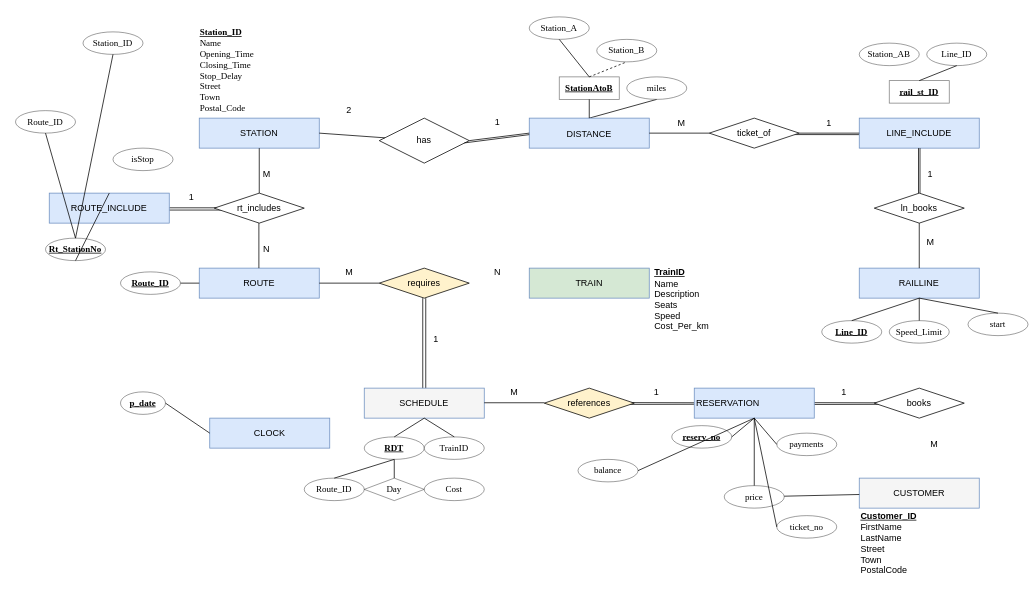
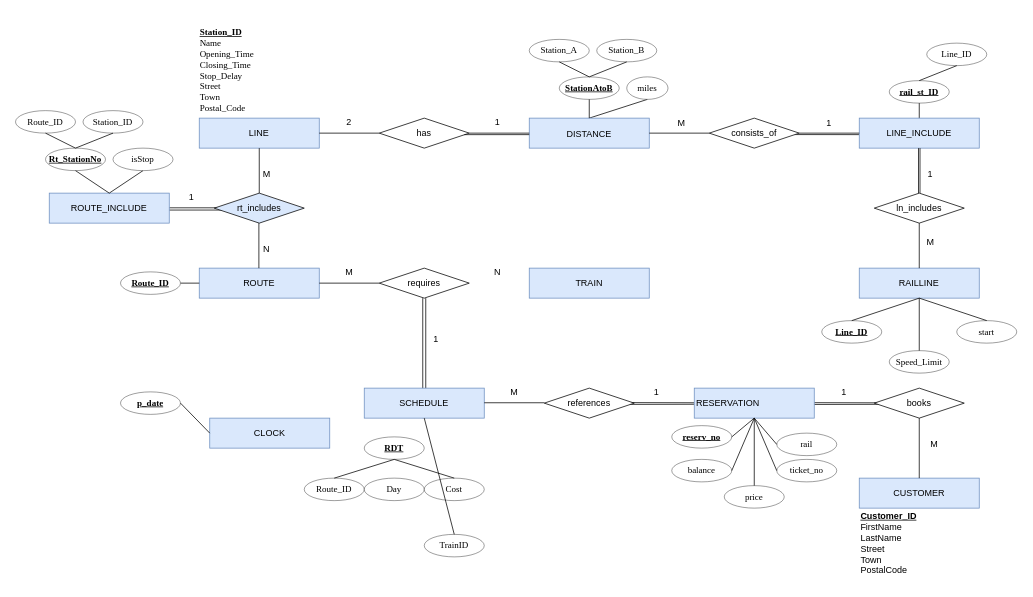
node "Station_A": moved (559, 28) -> (559, 51)
node "Station_ID": moved (113, 43) -> (113, 122)
node "Station_AB": removed
edge "Station_B" -- "StationAtoB": style dashed -> solid
node "StationAtoB": shape rectangle -> ellipse
node "miles": size 60x23 -> 41x23
node "rail_st_ID": shape rectangle -> ellipse
edge "rail_st_ID" -- "LINE_INCLUDE": added
node "2": moved (349, 111) -> (349, 122)
node "STATION": label "STATION" -> "LINE"
node "ticket_of": label "ticket_of" -> "consists_of"
node "has": size 90x45 -> 90x30
edge "isStop" -- "ROUTE_INCLUDE": added
node "rt_includes": fillcolor #ffffff -> #dae8fc
node "ln_books": label "ln_books" -> "ln_includes"
node "Rt_StationNo": moved (75, 249) -> (75, 159)
node "requires": fillcolor #fff2cc -> #ffffff
node "TRAIN": fillcolor #d5e8d4 -> #dae8fc
node "TrainID Name Description Seats Speed Cost_Per_km": removed
node "start": moved (998, 324) -> (987, 332)
node "Speed_Limit": moved (919, 332) -> (919, 362)
node "p_date": size 45x23 -> 60x23
node "SCHEDULE": fillcolor #f5f5f5 -> #dae8fc
node "references": fillcolor #fff2cc -> #ffffff
edge "SCHEDULE" -- "RDT": removed
node "payments": label "payments" -> "rail"
node "TrainID": moved (454, 448) -> (454, 546)
edge "RDT" -- "Cost": added
edge "RDT" -- "Day": removed
node "balance": moved (608, 471) -> (702, 471)
node "Day": shape diamond -> ellipse
node "CUSTOMER": fillcolor #f5f5f5 -> #dae8fc
edge "CUSTOMER" -- "price": now "CUSTOMER" -- "books"
node "ticket_no": moved (807, 527) -> (807, 471)
